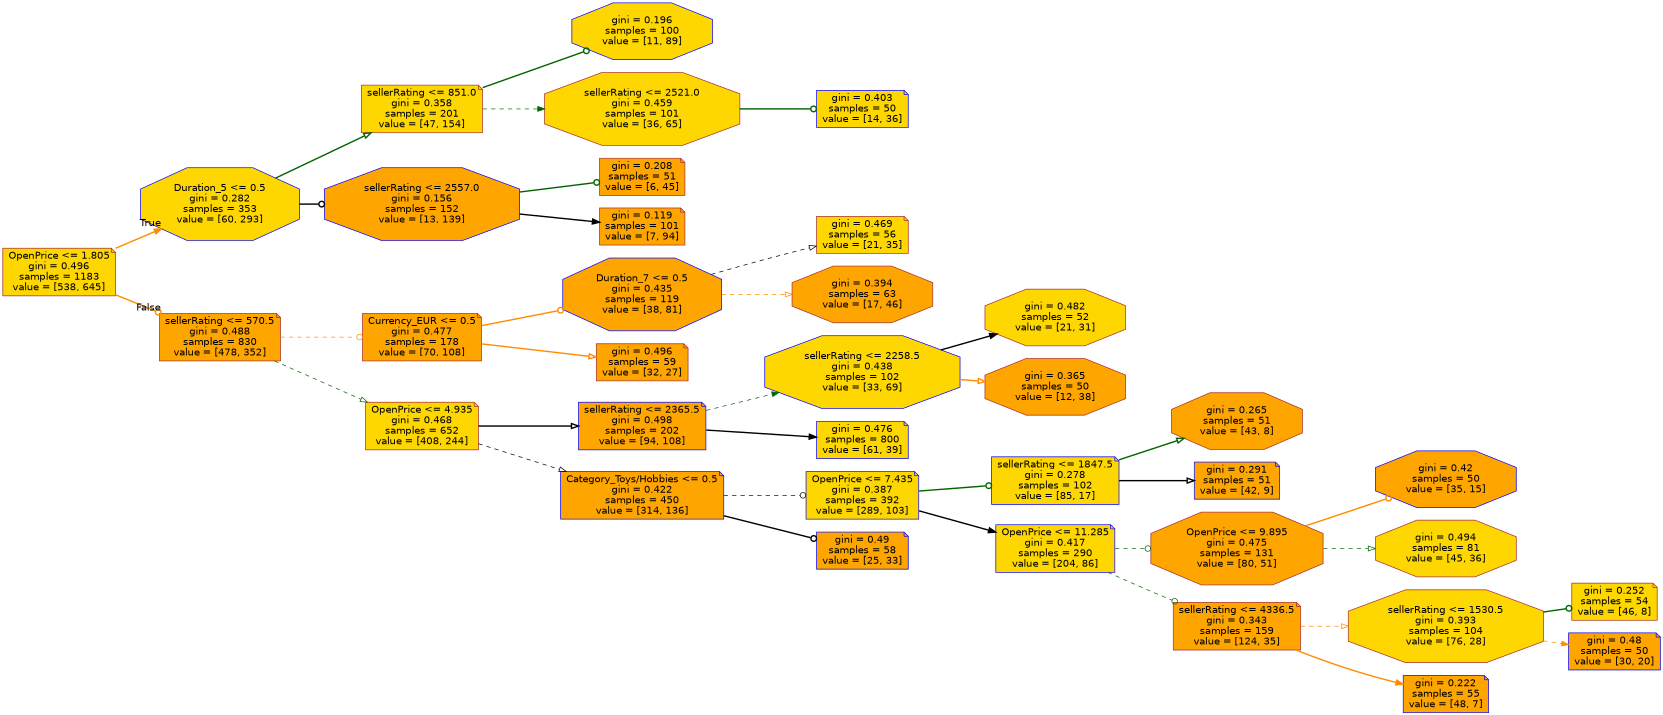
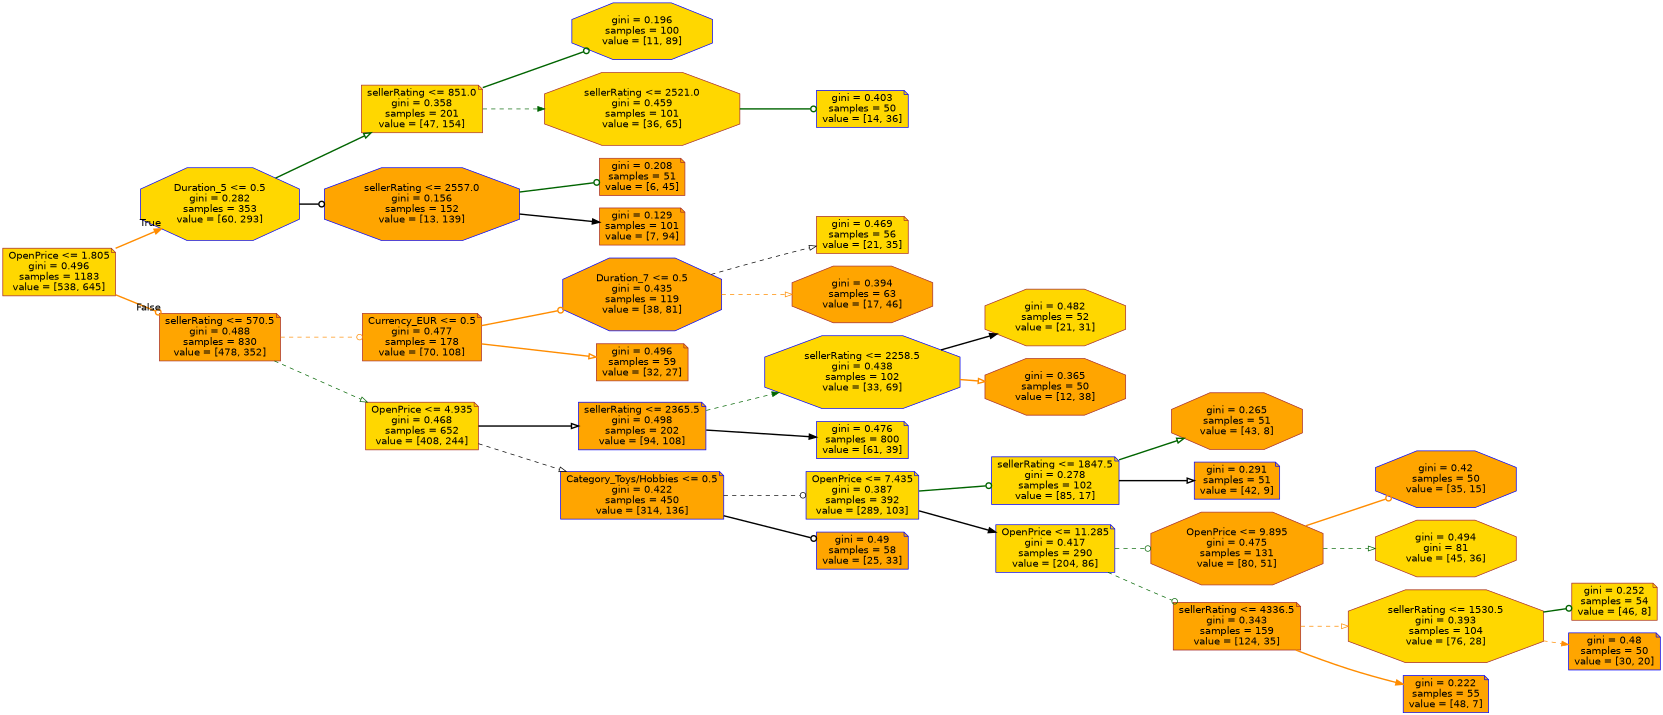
node "gini = 0.119 samples = 101 value = [7, 94]": label "gini = 0.119 samples = 101 value = [7, 94]" -> "gini = 0.129 samples = 101 value = [7, 94]"
node "gini = 0.494 samples = 81 value = [45, 36]": label "gini = 0.494 samples = 81 value = [45, 36]" -> "gini = 0.494 gini = 81 value = [45, 36]"
